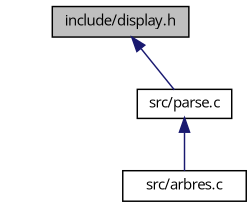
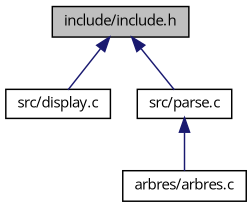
node "include/display.h": label "include/display.h" -> "include/include.h"
node "src/display.c": added
node "src/arbres.c": label "src/arbres.c" -> "arbres/arbres.c"
